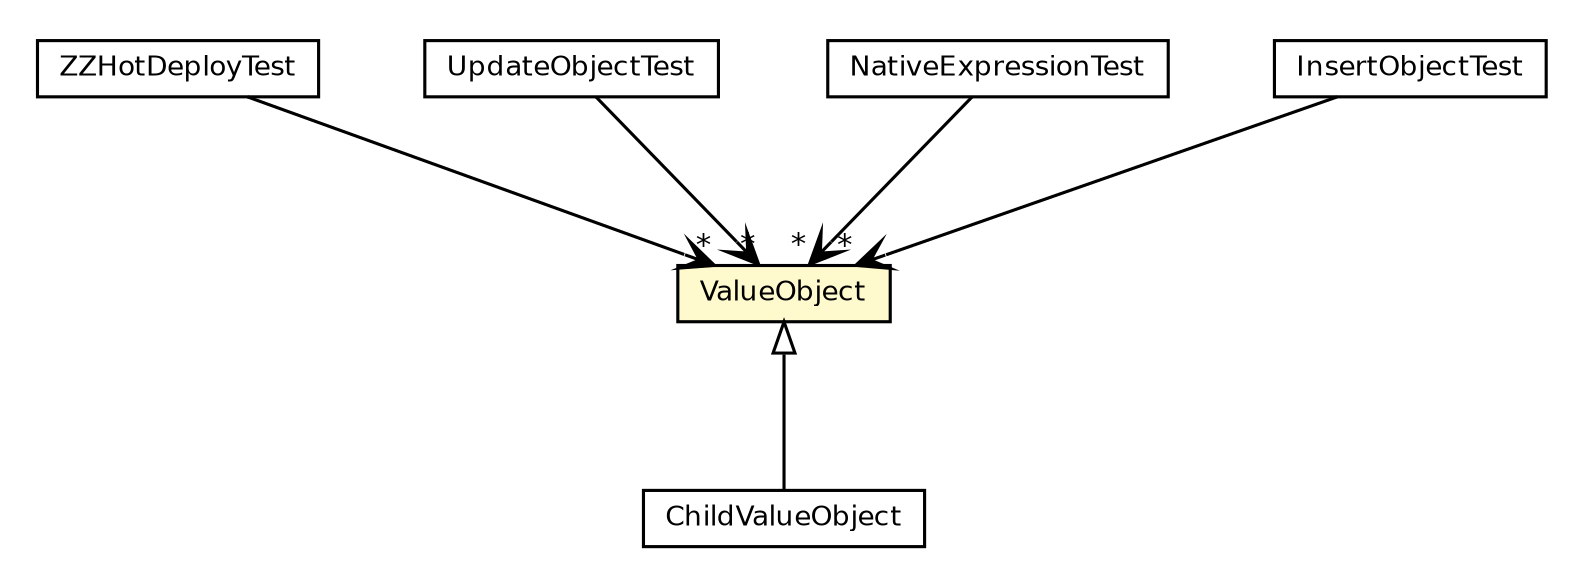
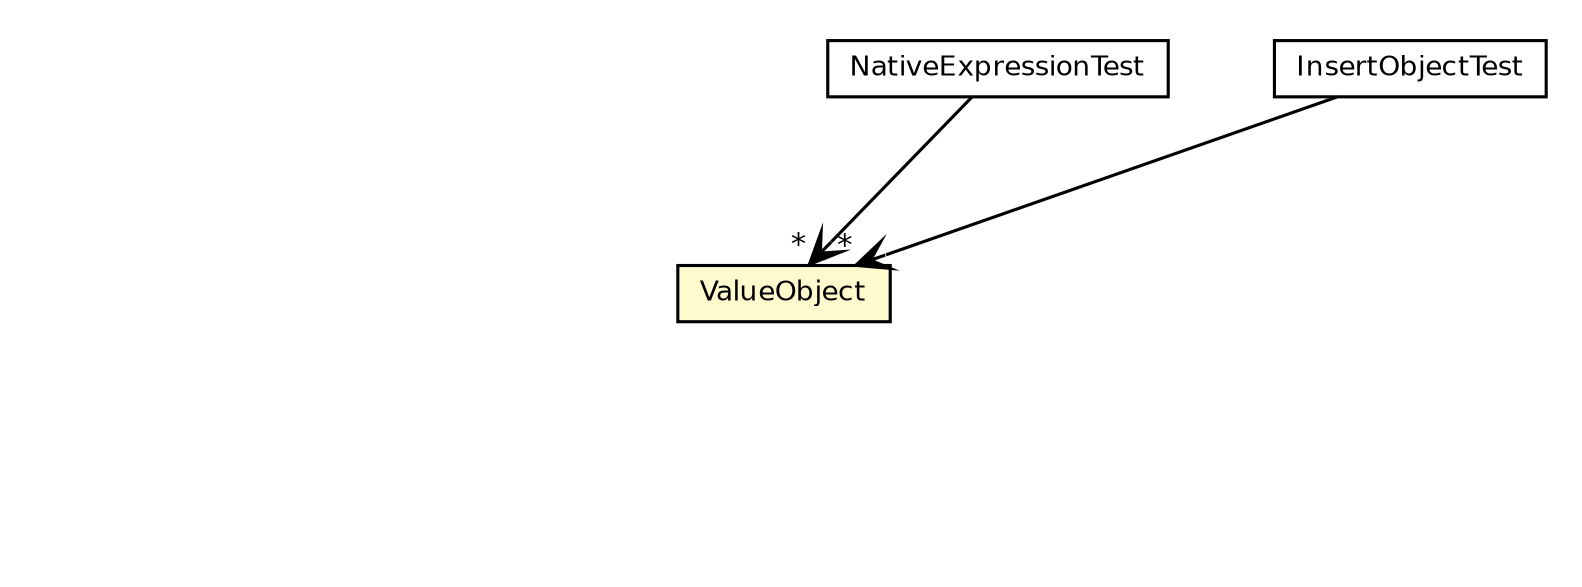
node "ZZHotDeployTest": removed
node "UpdateObjectTest": removed
node "ChildValueObject": removed
